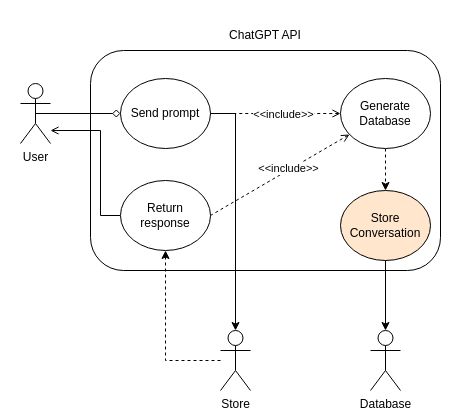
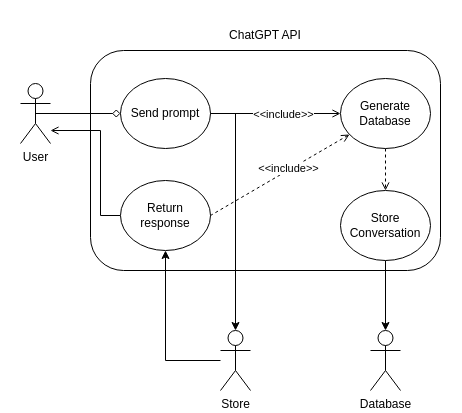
edge "Send prompt" -> "Generate Database": style dashed -> solid
edge "Generate Database" -> "Store Conversation": arrowhead classic -> open
node "Store Conversation": fillcolor #ffe6cc -> #ffffff
edge "Store" -> "Return response": style dashed -> solid
